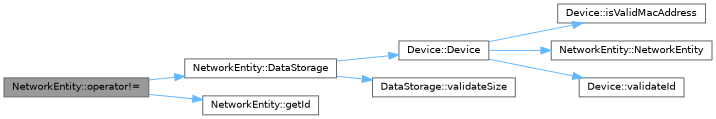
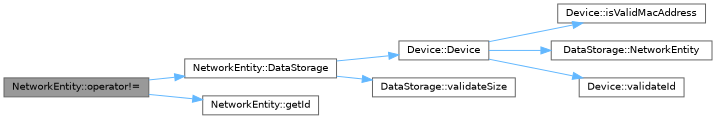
node "NetworkEntity::NetworkEntity": label "NetworkEntity::NetworkEntity" -> "DataStorage::NetworkEntity"
